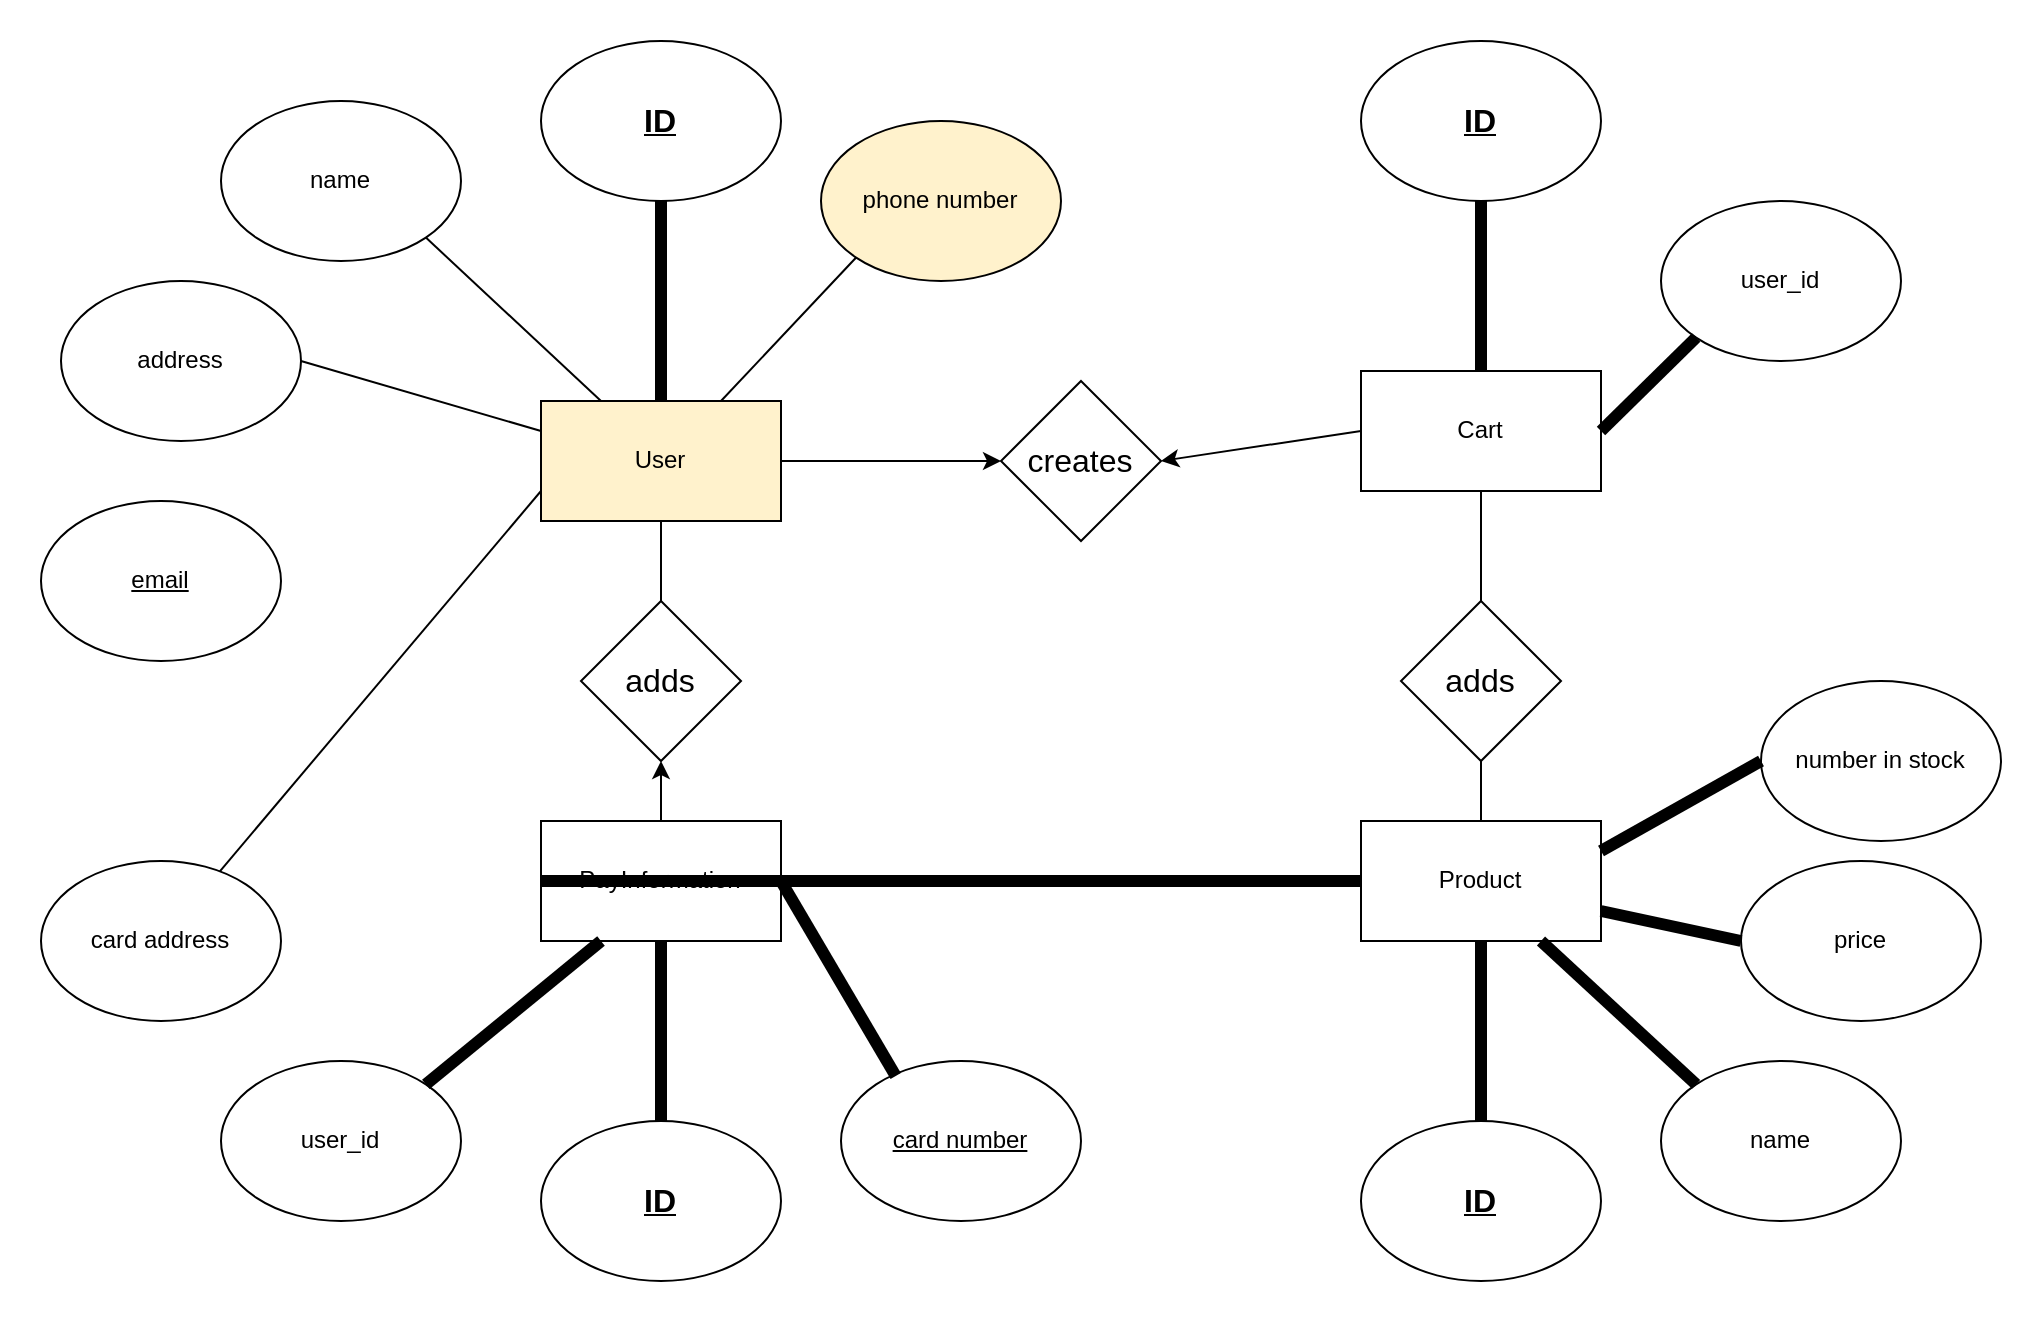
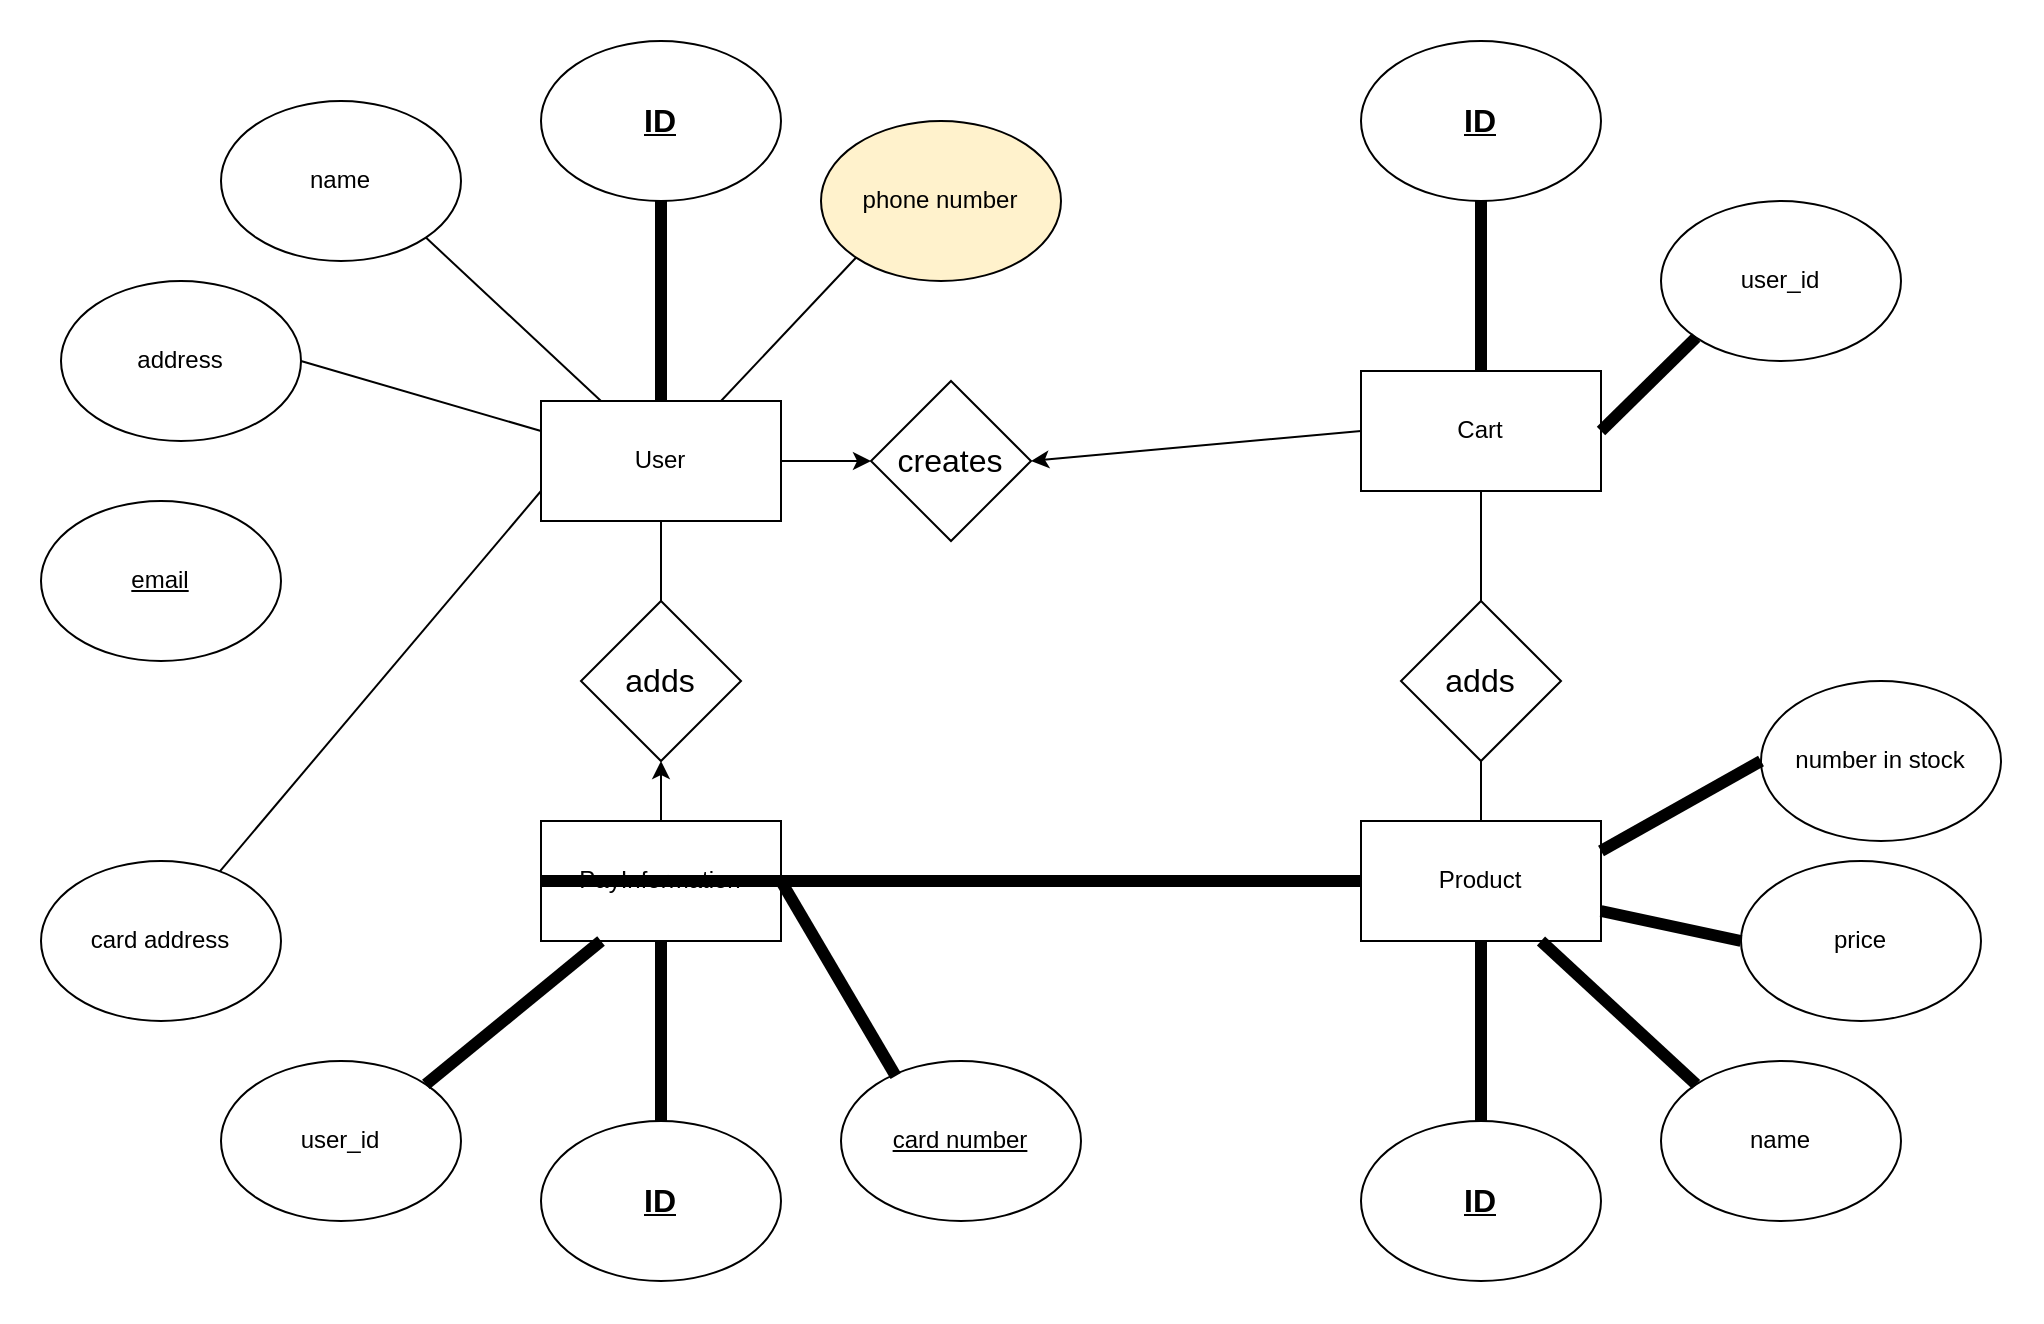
node "User": fillcolor #fff2cc -> #ffffff
node "creates": moved (1081, 461) -> (951, 461)
